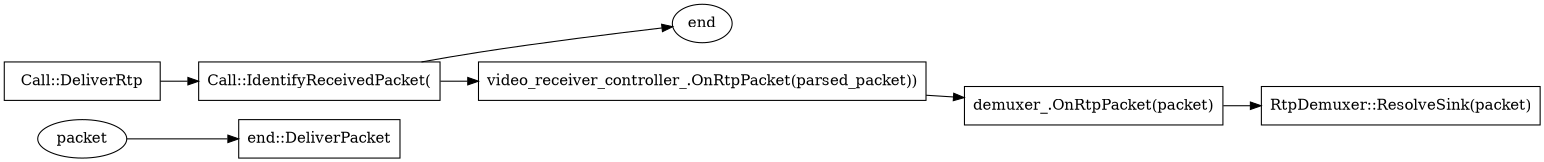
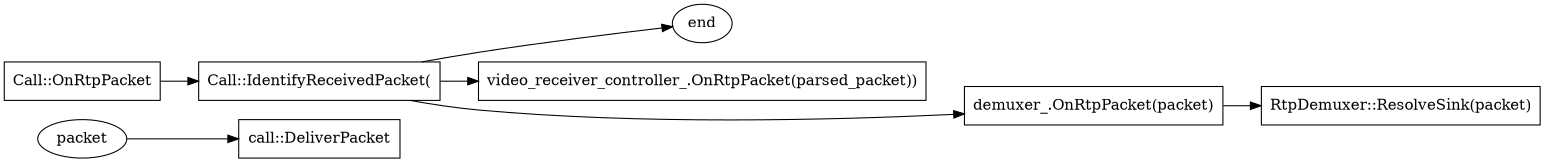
node "Call::DeliverRtp": label "Call::DeliverRtp" -> "Call::OnRtpPacket"
edge "video_receiver_controller_.OnRtpPacket(parsed_packet))" -> "demuxer_.OnRtpPacket(packet)": now "Call::IdentifyReceivedPacket(" -> "demuxer_.OnRtpPacket(packet)"
node "end::DeliverPacket": label "end::DeliverPacket" -> "call::DeliverPacket"
